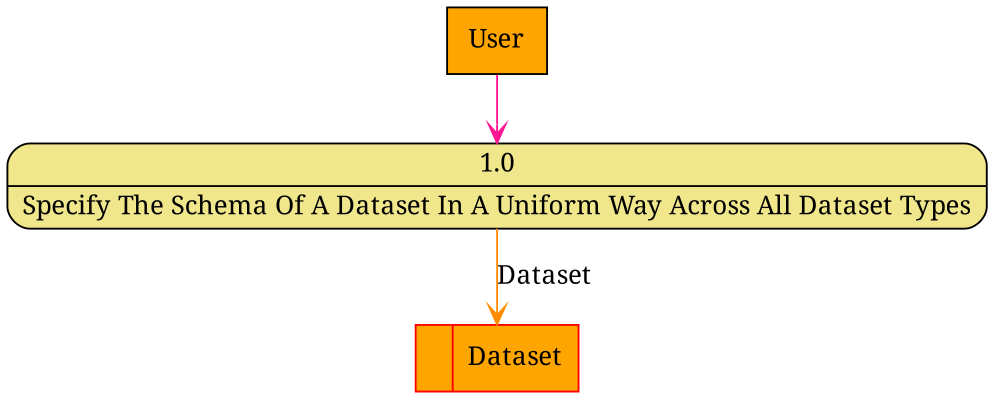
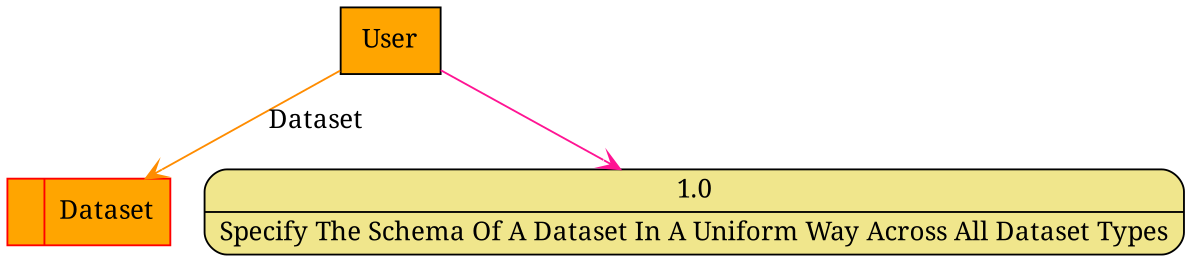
edge "1.0" -> "Dataset": now "User" -> "Dataset"
